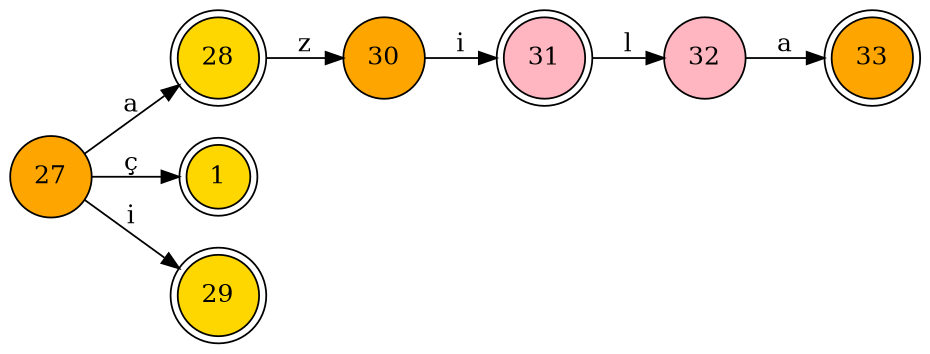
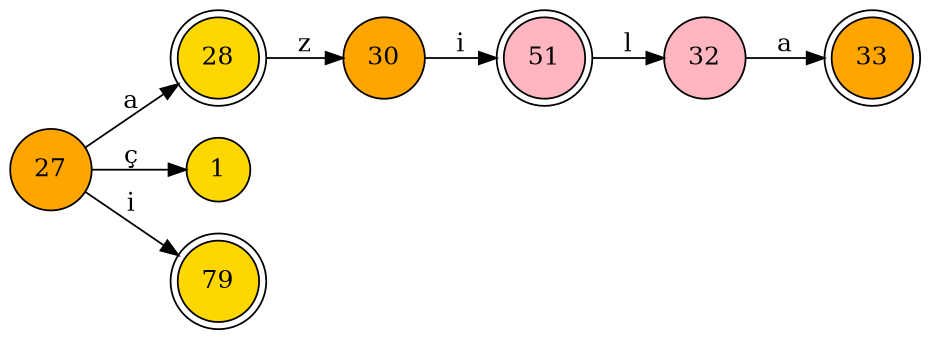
node "31": label "31" -> "51"
node "1": shape doublecircle -> circle
node "29": label "29" -> "79"
